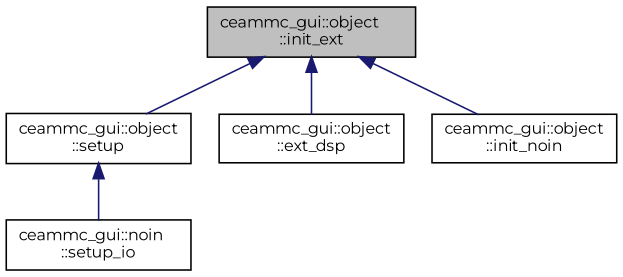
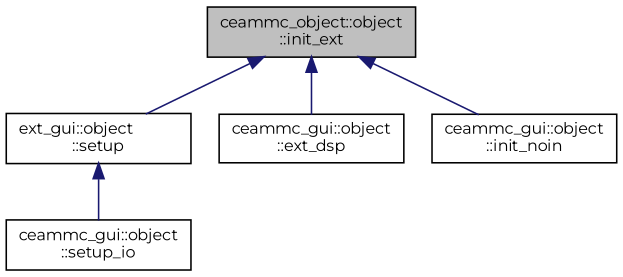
node "ceammc_gui::object ::init_ext": label "ceammc_gui::object ::init_ext" -> "ceammc_object::object ::init_ext"
node "ceammc_gui::object ::setup": label "ceammc_gui::object ::setup" -> "ext_gui::object ::setup"
node "ceammc_gui::noin ::setup_io": label "ceammc_gui::noin ::setup_io" -> "ceammc_gui::object ::setup_io"
